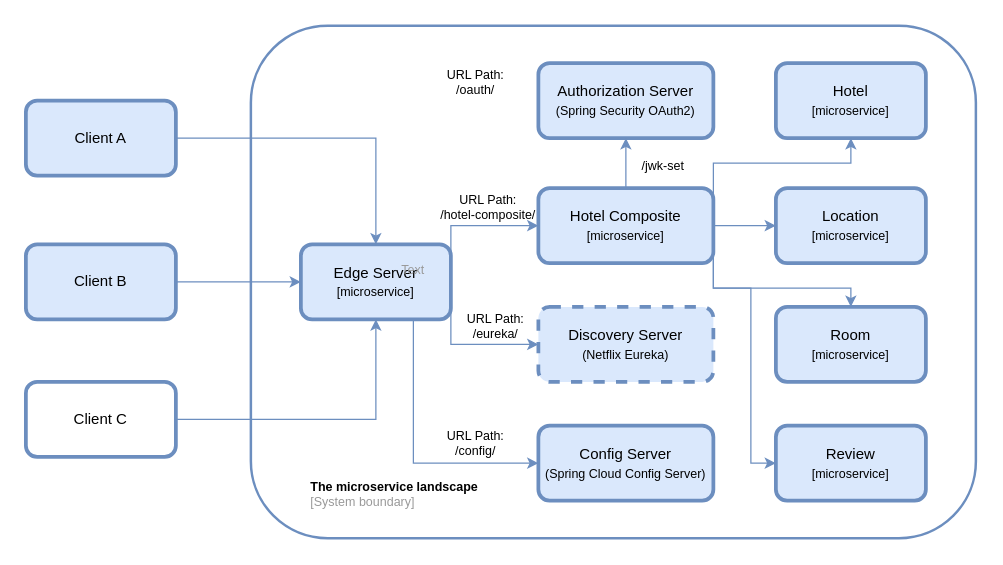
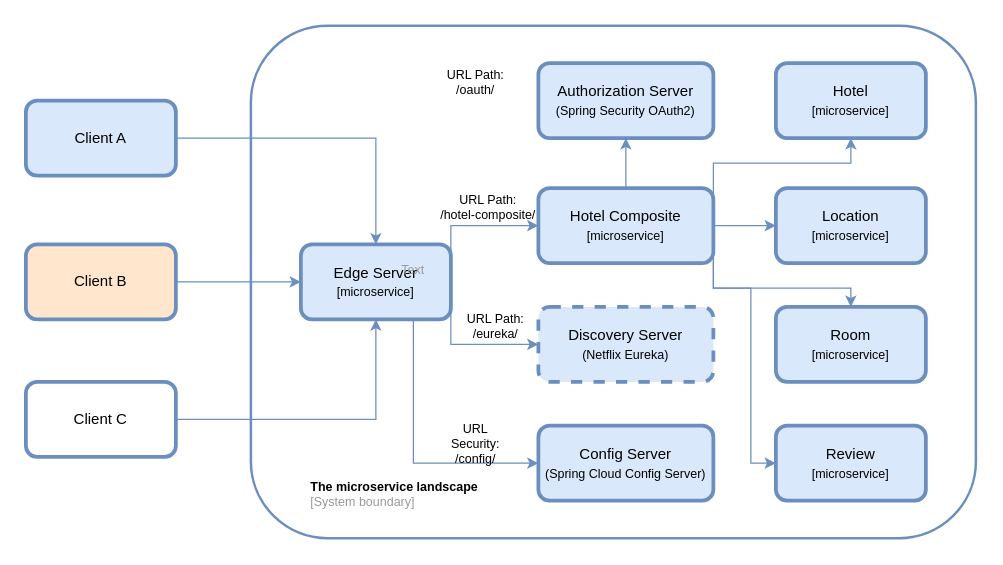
node "/jwk-set": removed
node "Client B": fillcolor #dae8fc -> #ffe6cc
node "URL Path: /config/": label "URL Path: /config/" -> "URL Security: /config/"
